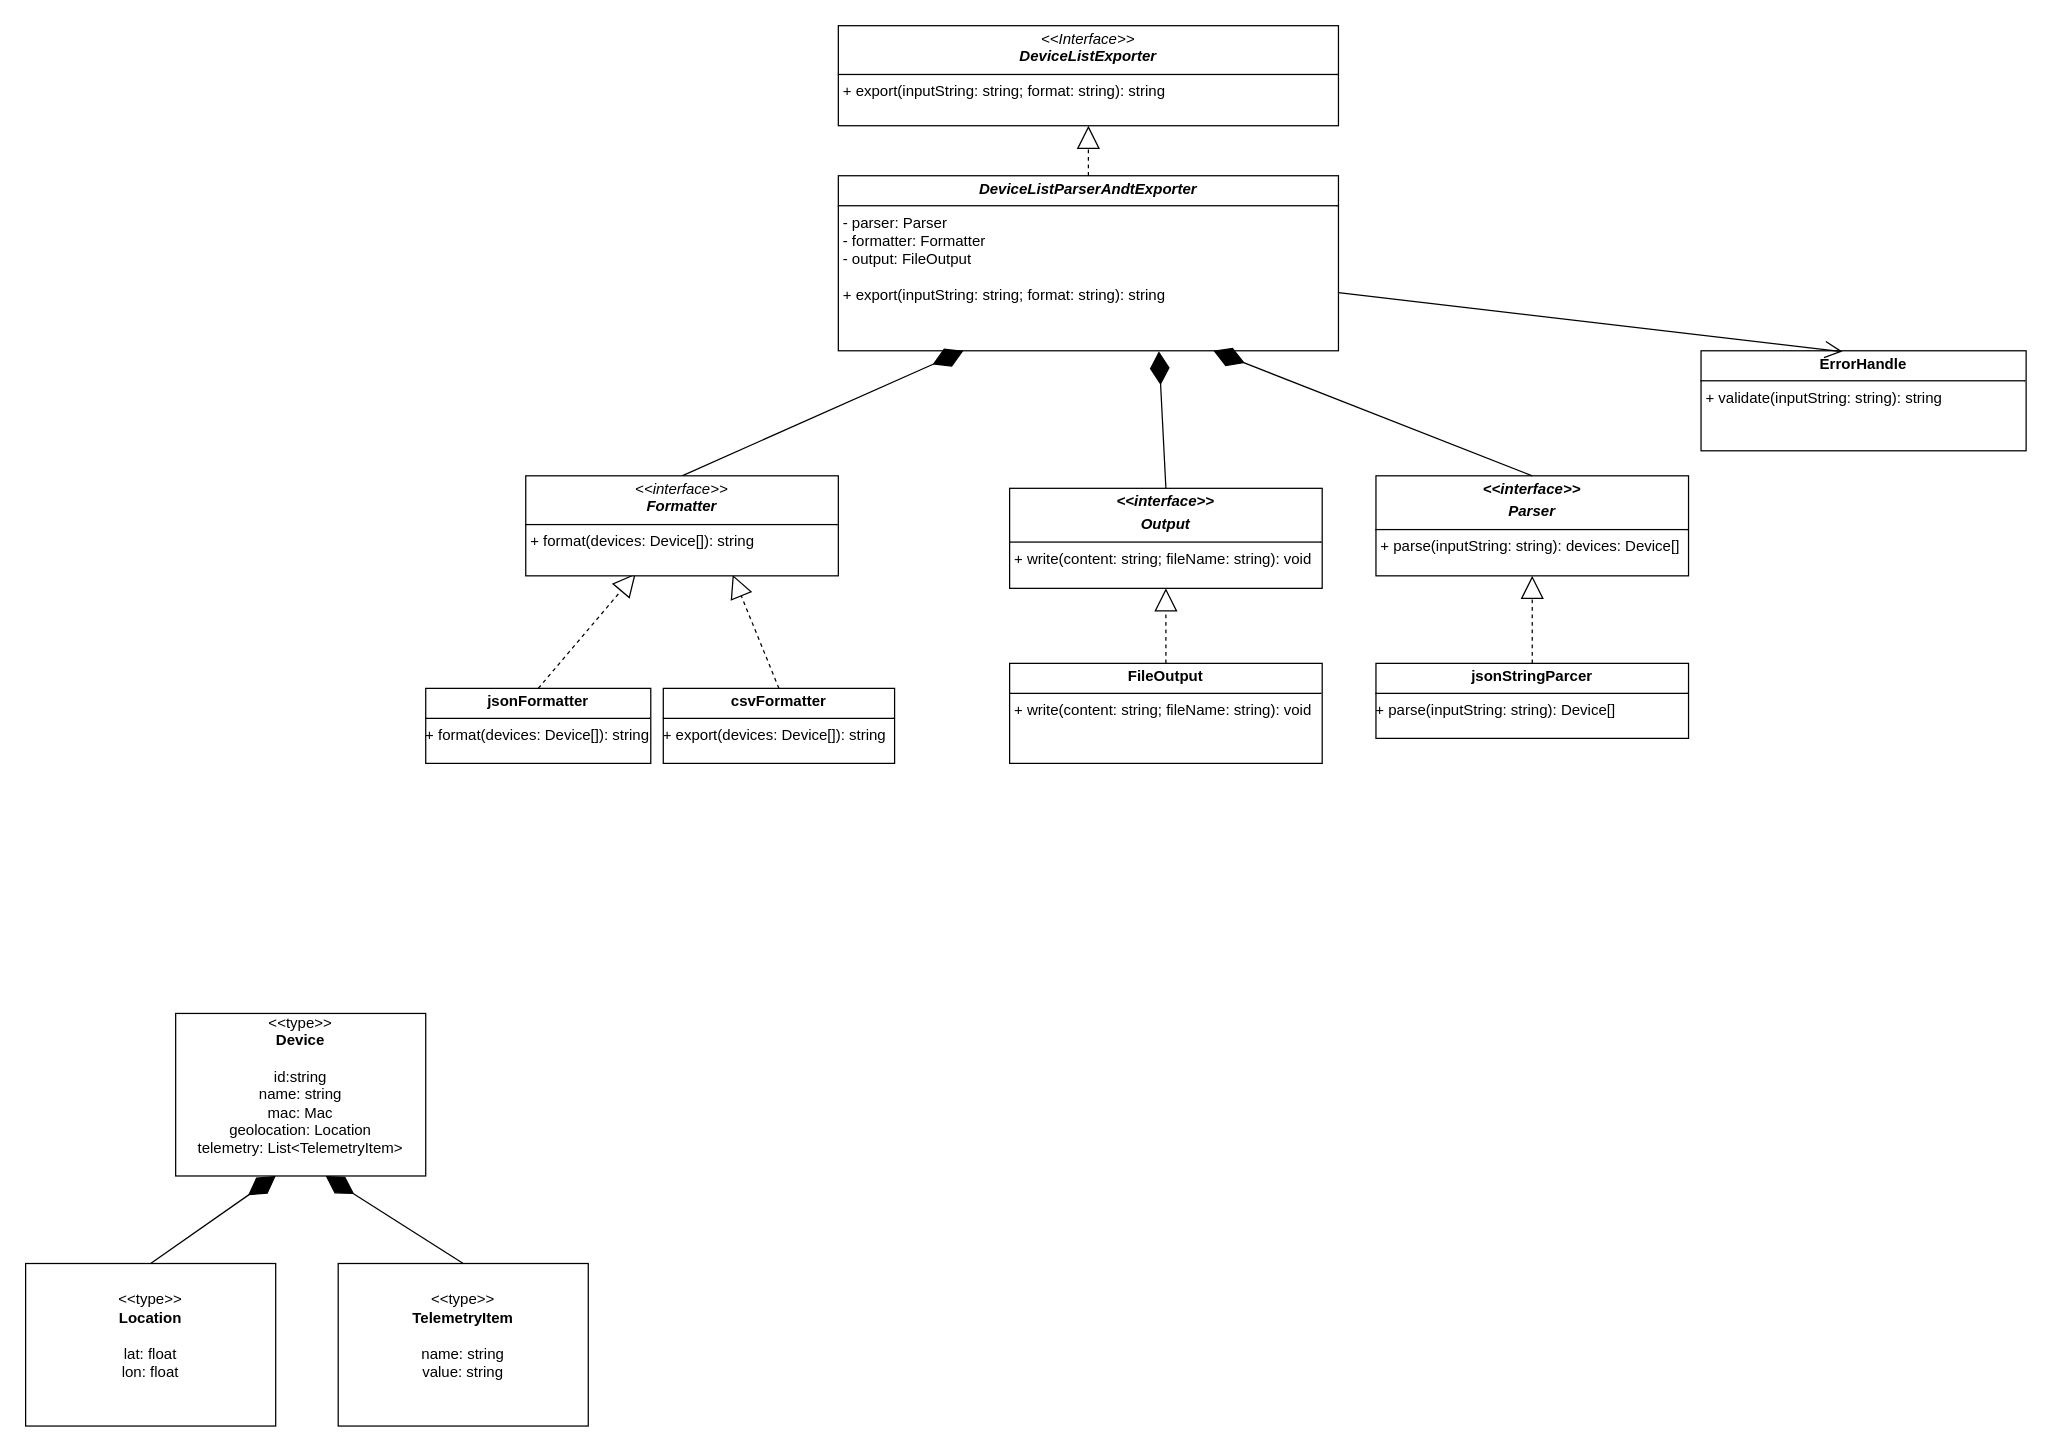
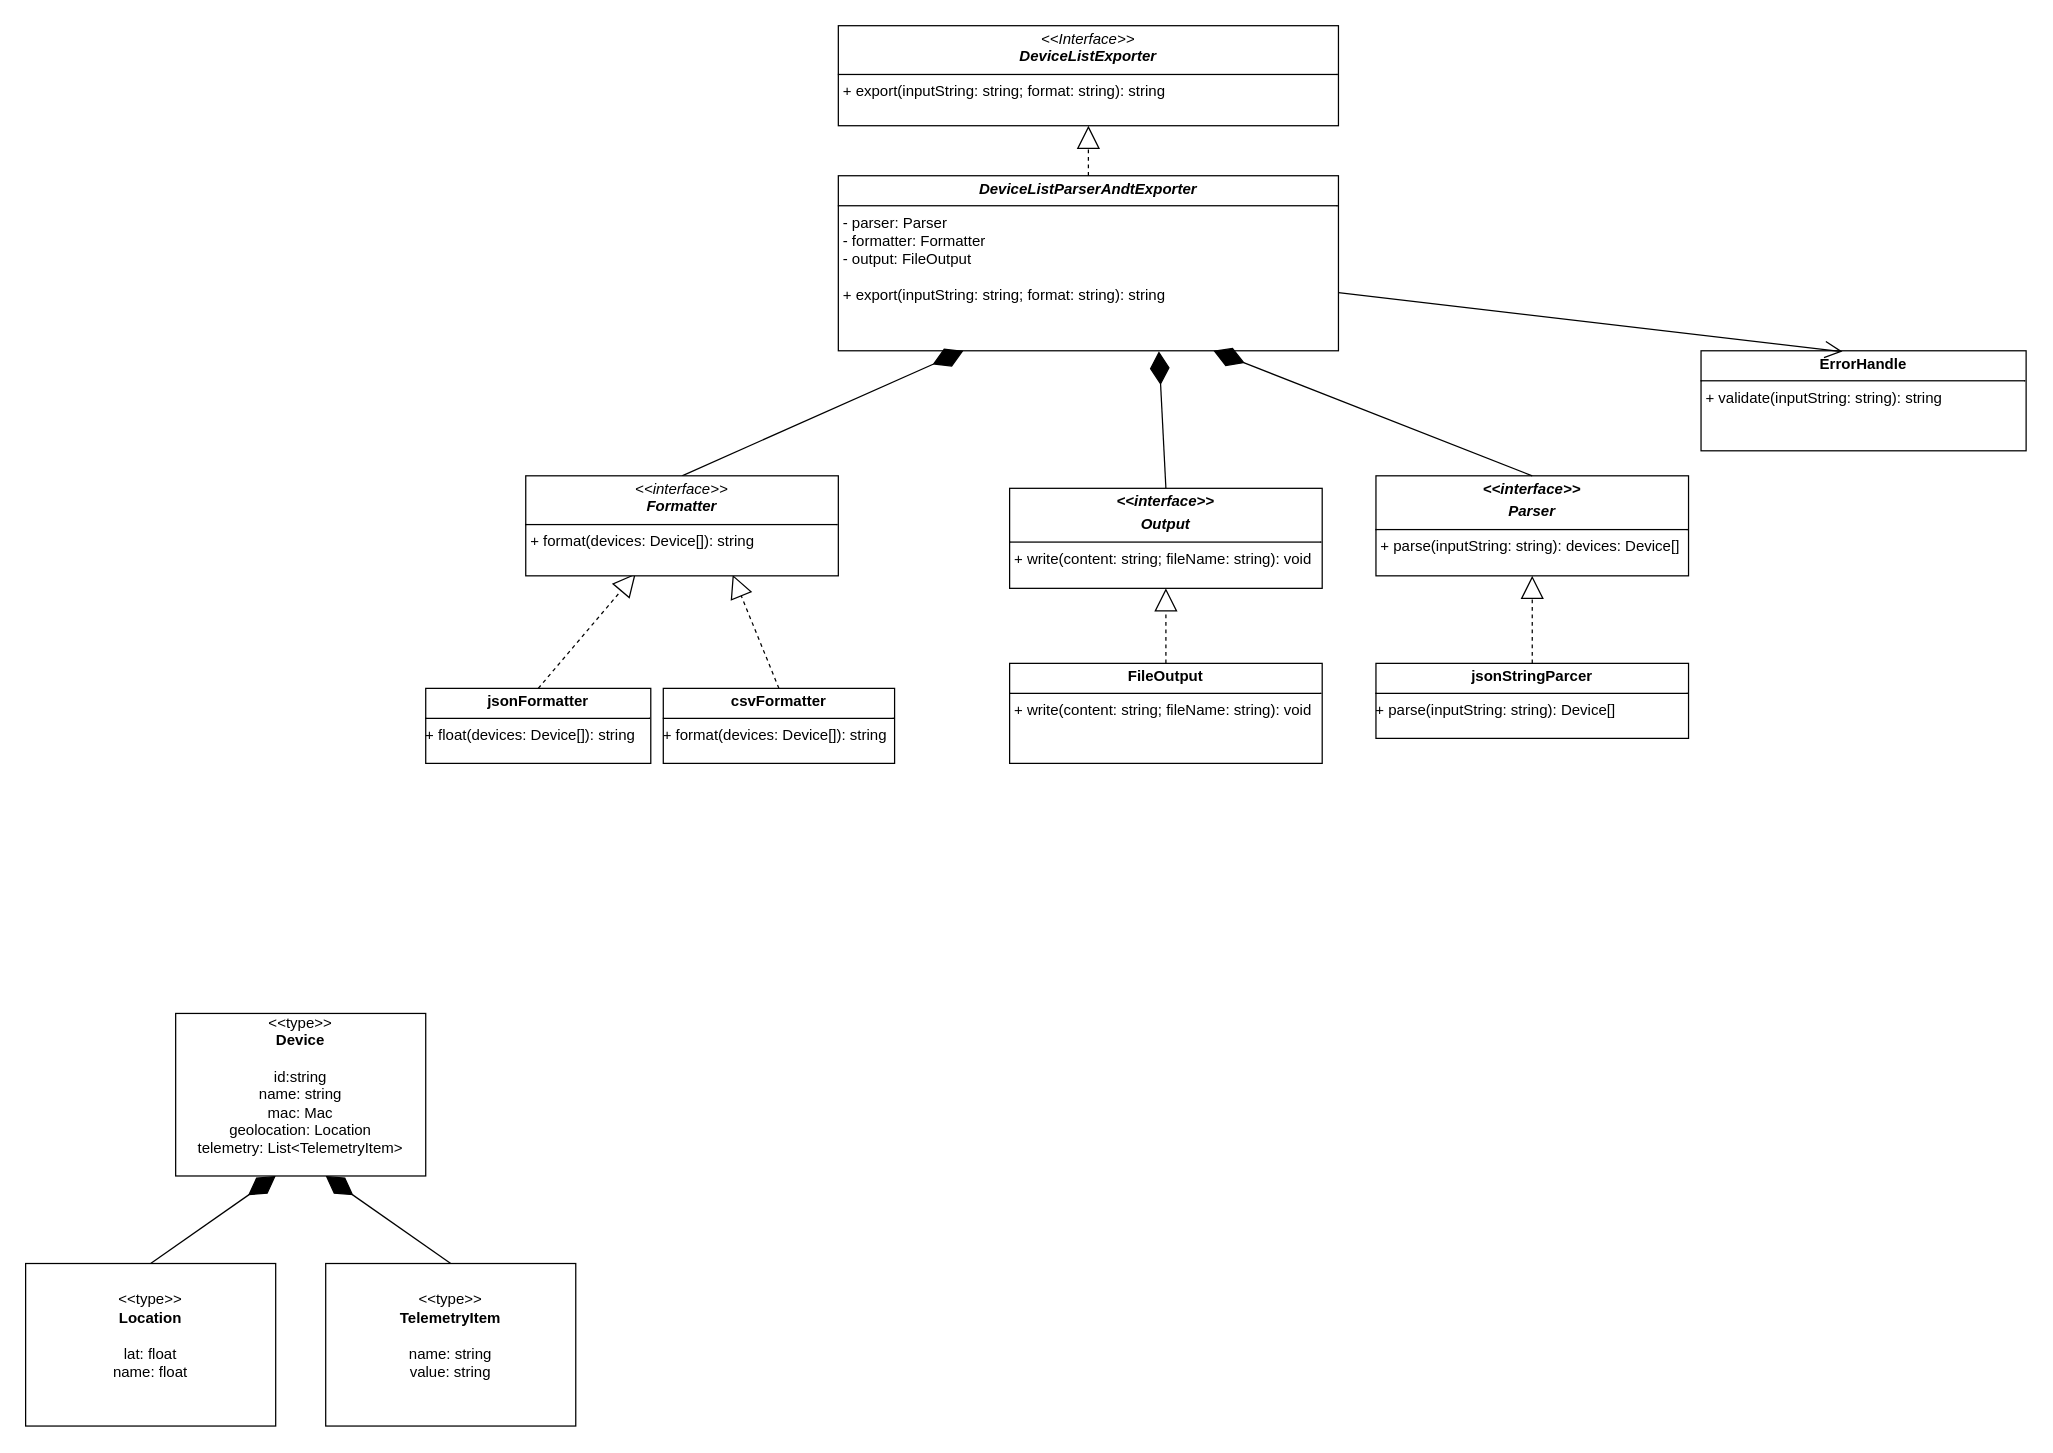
node "jsonFormatter + format(devices: Device[]): string": label "jsonFormatter + format(devices: Device[]): string" -> "jsonFormatter + float(devices: Device[]): string"
node "csvFormatter + export(devices: Device[]): string": label "csvFormatter + export(devices: Device[]): string" -> "csvFormatter + format(devices: Device[]): string"
node "<<type>> Location lat: float lon: float": label "<<type>> Location lat: float lon: float" -> "<<type>> Location lat: float name: float"
node "<<type>> TelemetryItem name: string value: string": moved (463, 1344) -> (451, 1344)
